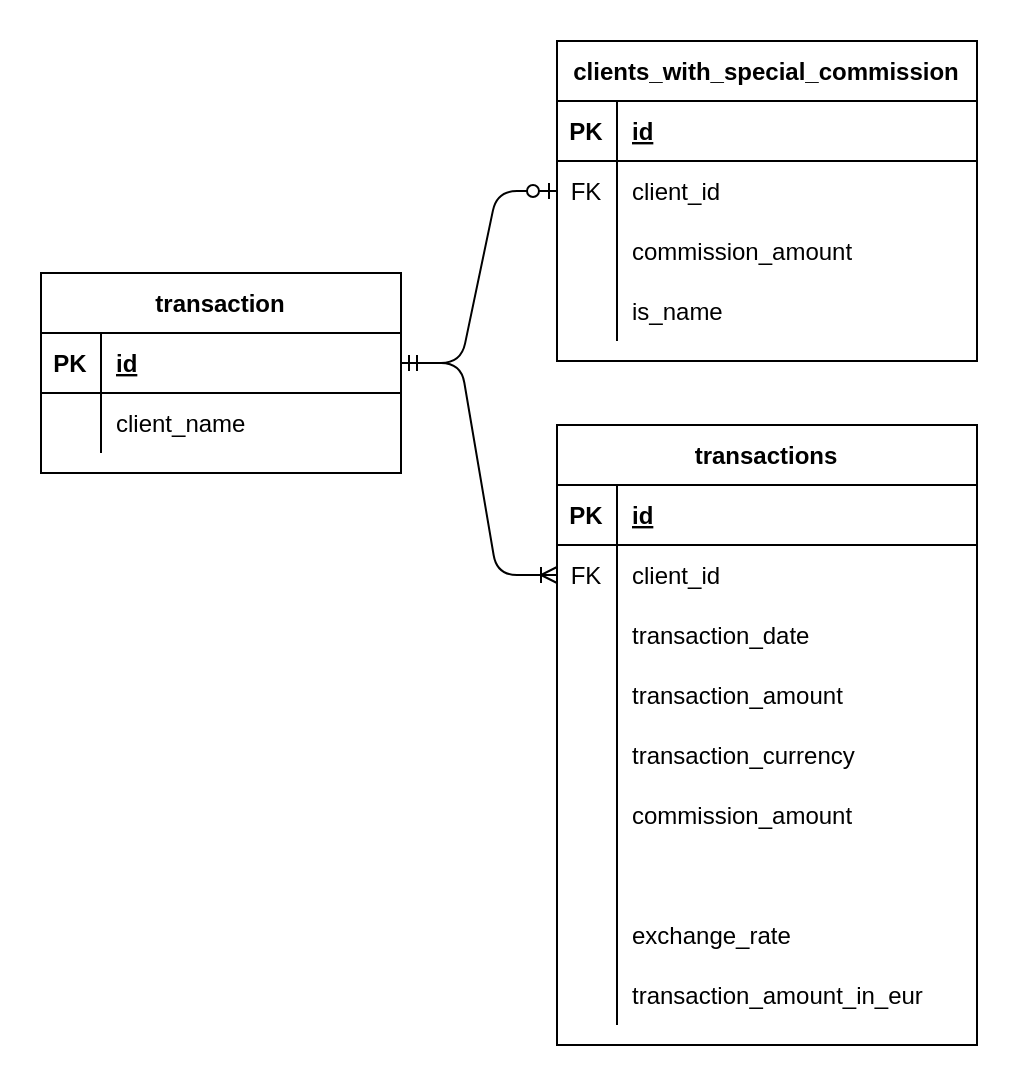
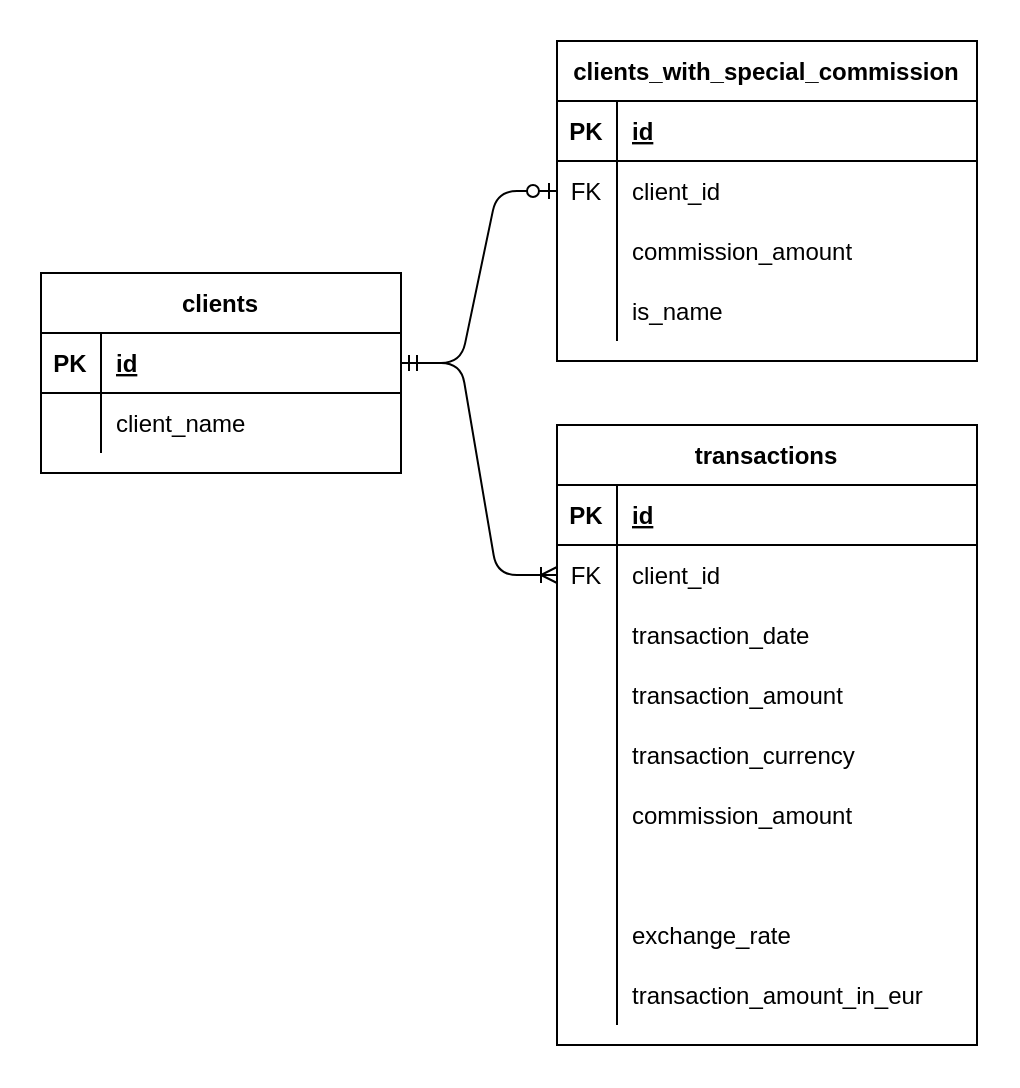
node "transaction": label "transaction" -> "clients"
